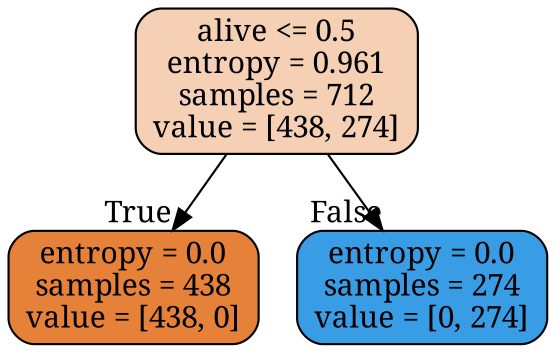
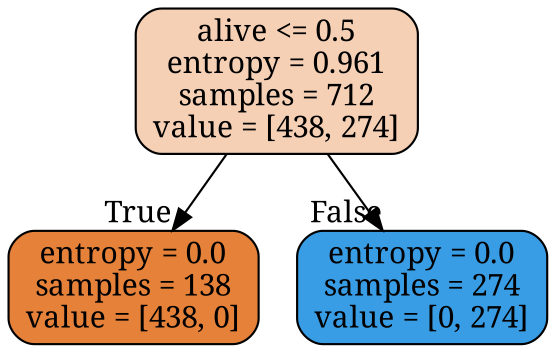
node "entropy = 0.0 samples = 438 value = [438, 0]": label "entropy = 0.0 samples = 438 value = [438, 0]" -> "entropy = 0.0 samples = 138 value = [438, 0]"
